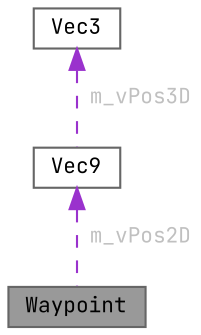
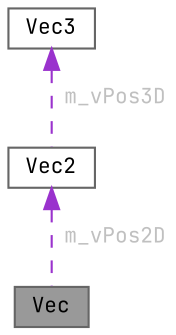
node "Vec9": label "Vec9" -> "Vec2"
node "Waypoint": label "Waypoint" -> "Vec"
